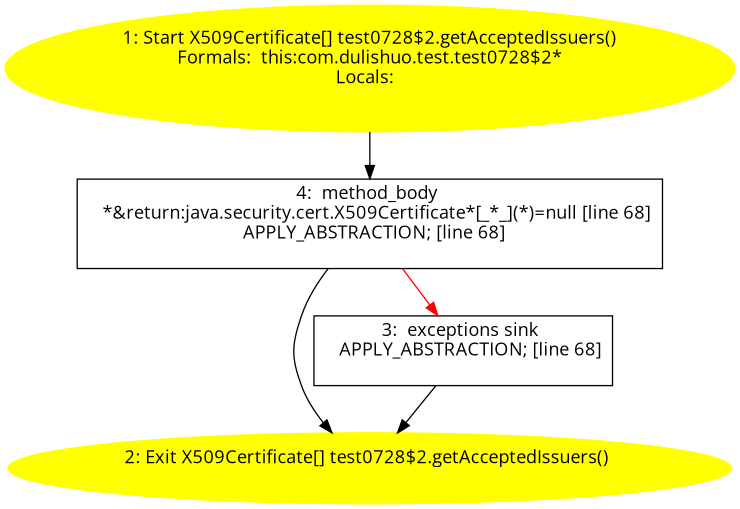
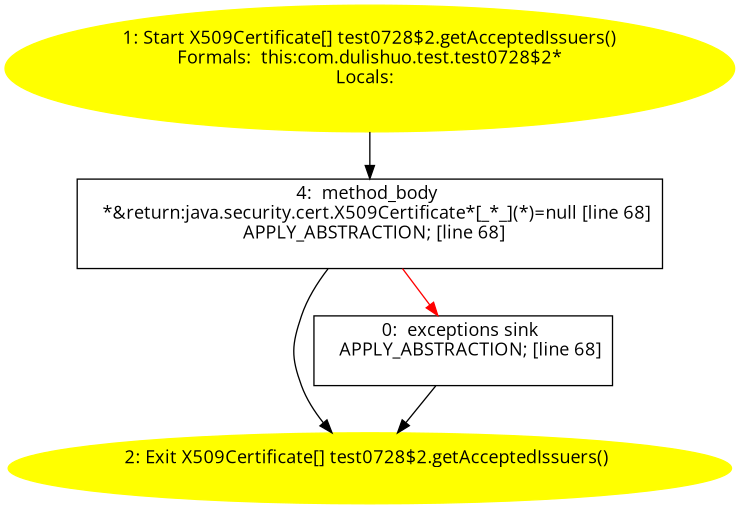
node "3:  exceptions sink APPLY_ABSTRACTION; [line 68]": label "3:  exceptions sink APPLY_ABSTRACTION; [line 68]" -> "0:  exceptions sink APPLY_ABSTRACTION; [line 68]"
